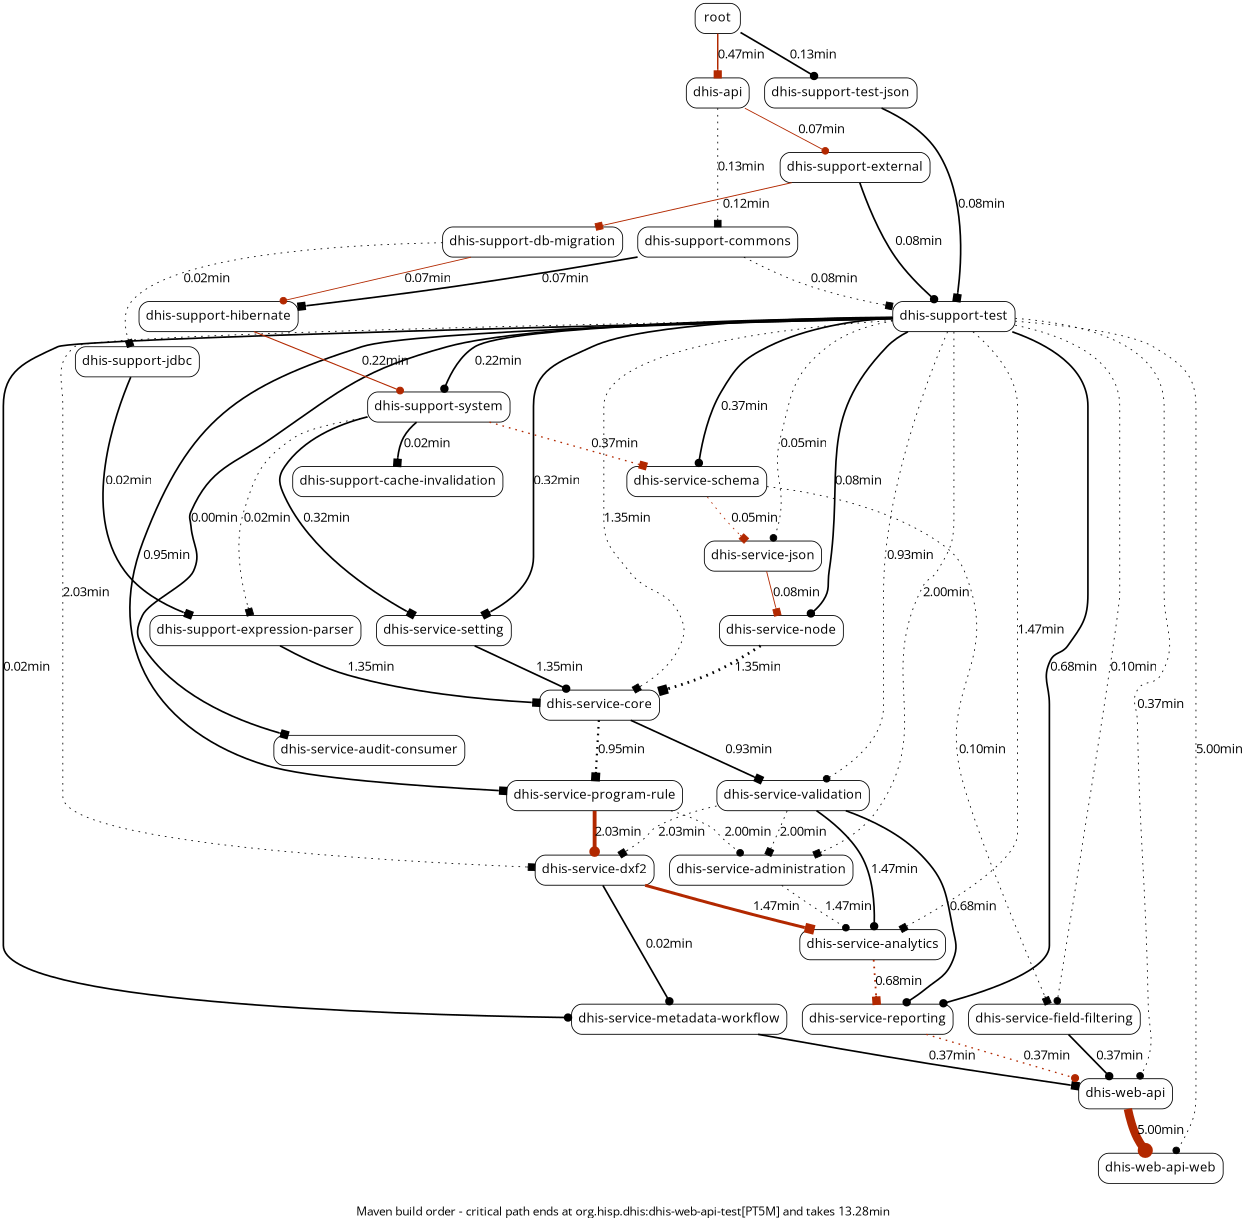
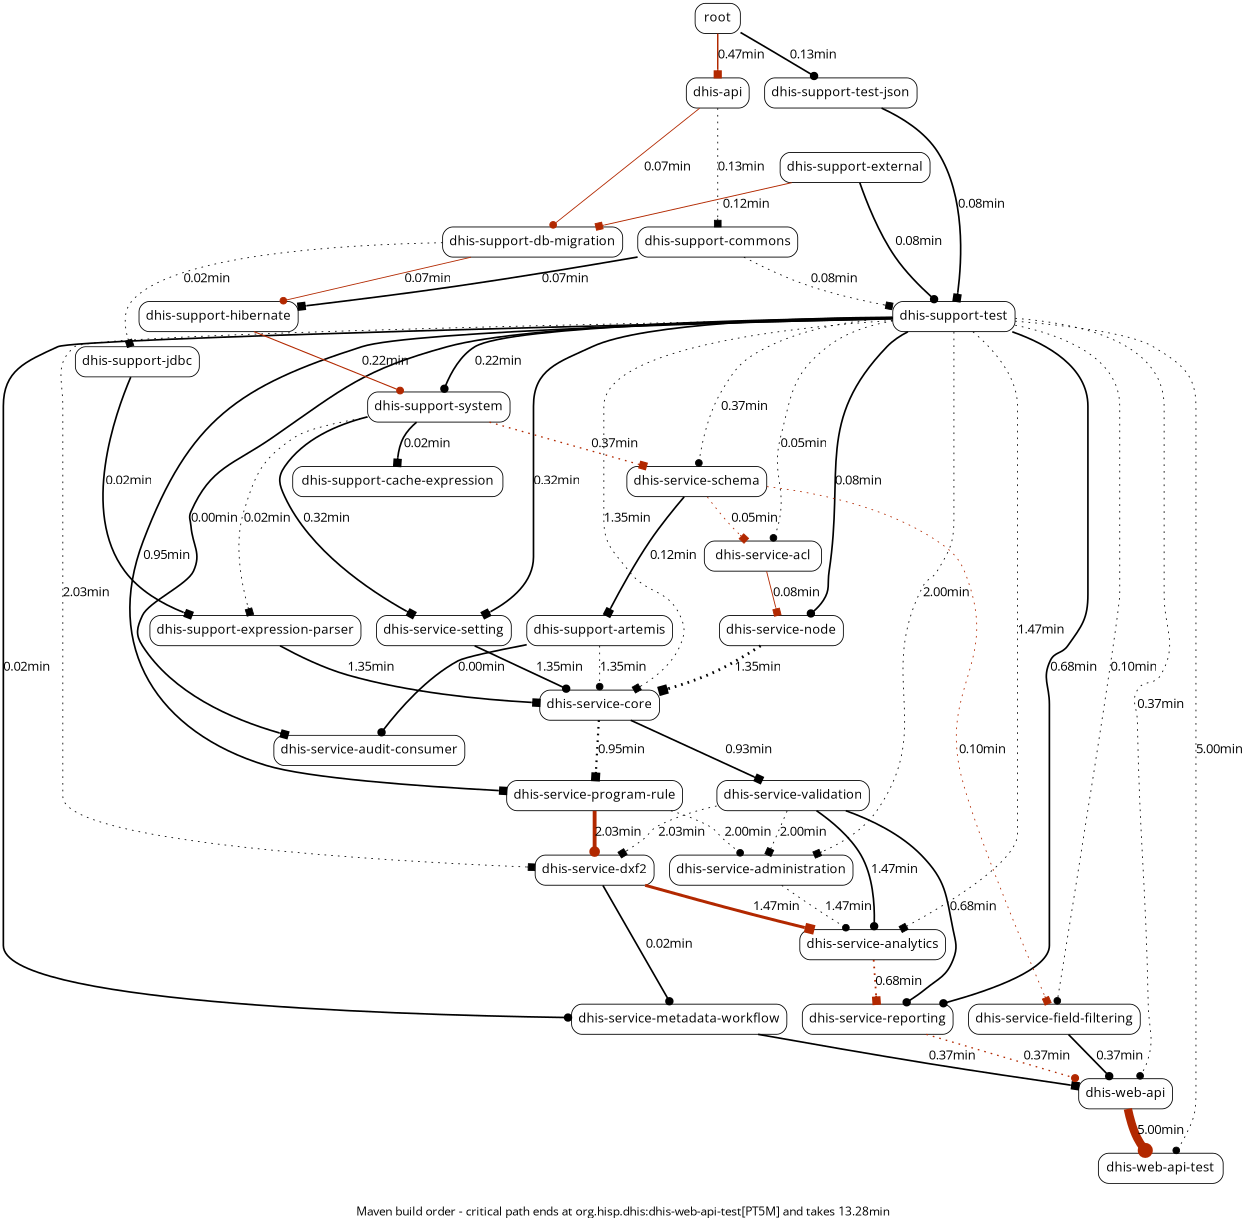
edge "dhis-api" -> "dhis-support-external": now "dhis-api" -> "dhis-support-db-migration"
edge "dhis-support-test" -> "dhis-service-schema": style bold -> dotted
node "dhis-support-cache-invalidation": label "dhis-support-cache-invalidation" -> "dhis-support-cache-expression"
node "dhis-service-json": label "dhis-service-json" -> "dhis-service-acl"
edge "dhis-support-test" -> "dhis-service-validation": removed, label "0.93min"
node "dhis-support-artemis": added
edge "dhis-service-schema" -> "dhis-service-field-filtering": color black -> #b22800
node "dhis-web-api-web": label "dhis-web-api-web" -> "dhis-web-api-test"
